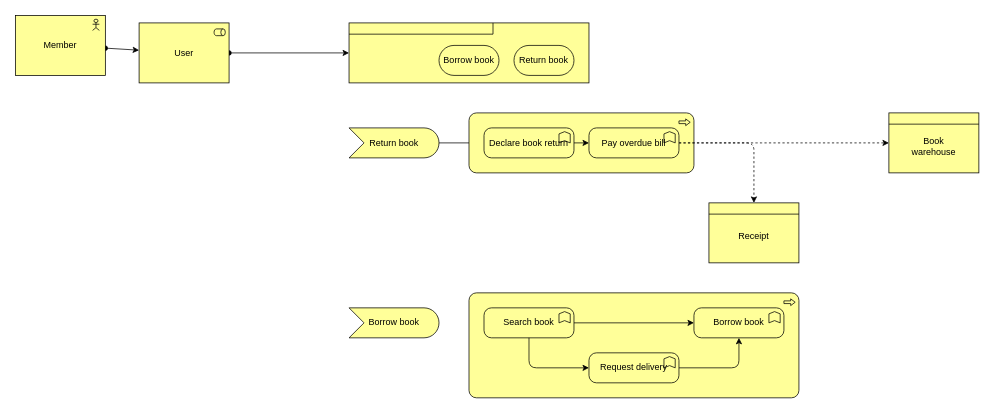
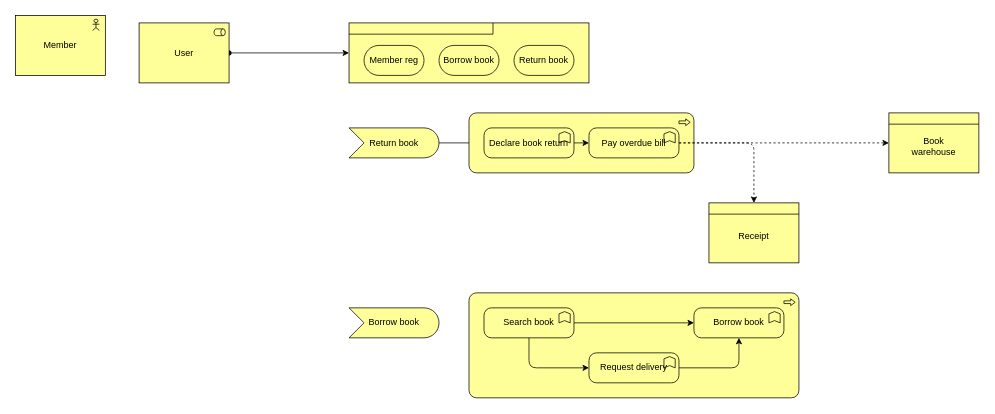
edge "Member" -- "User": removed
node "Member reg": added
